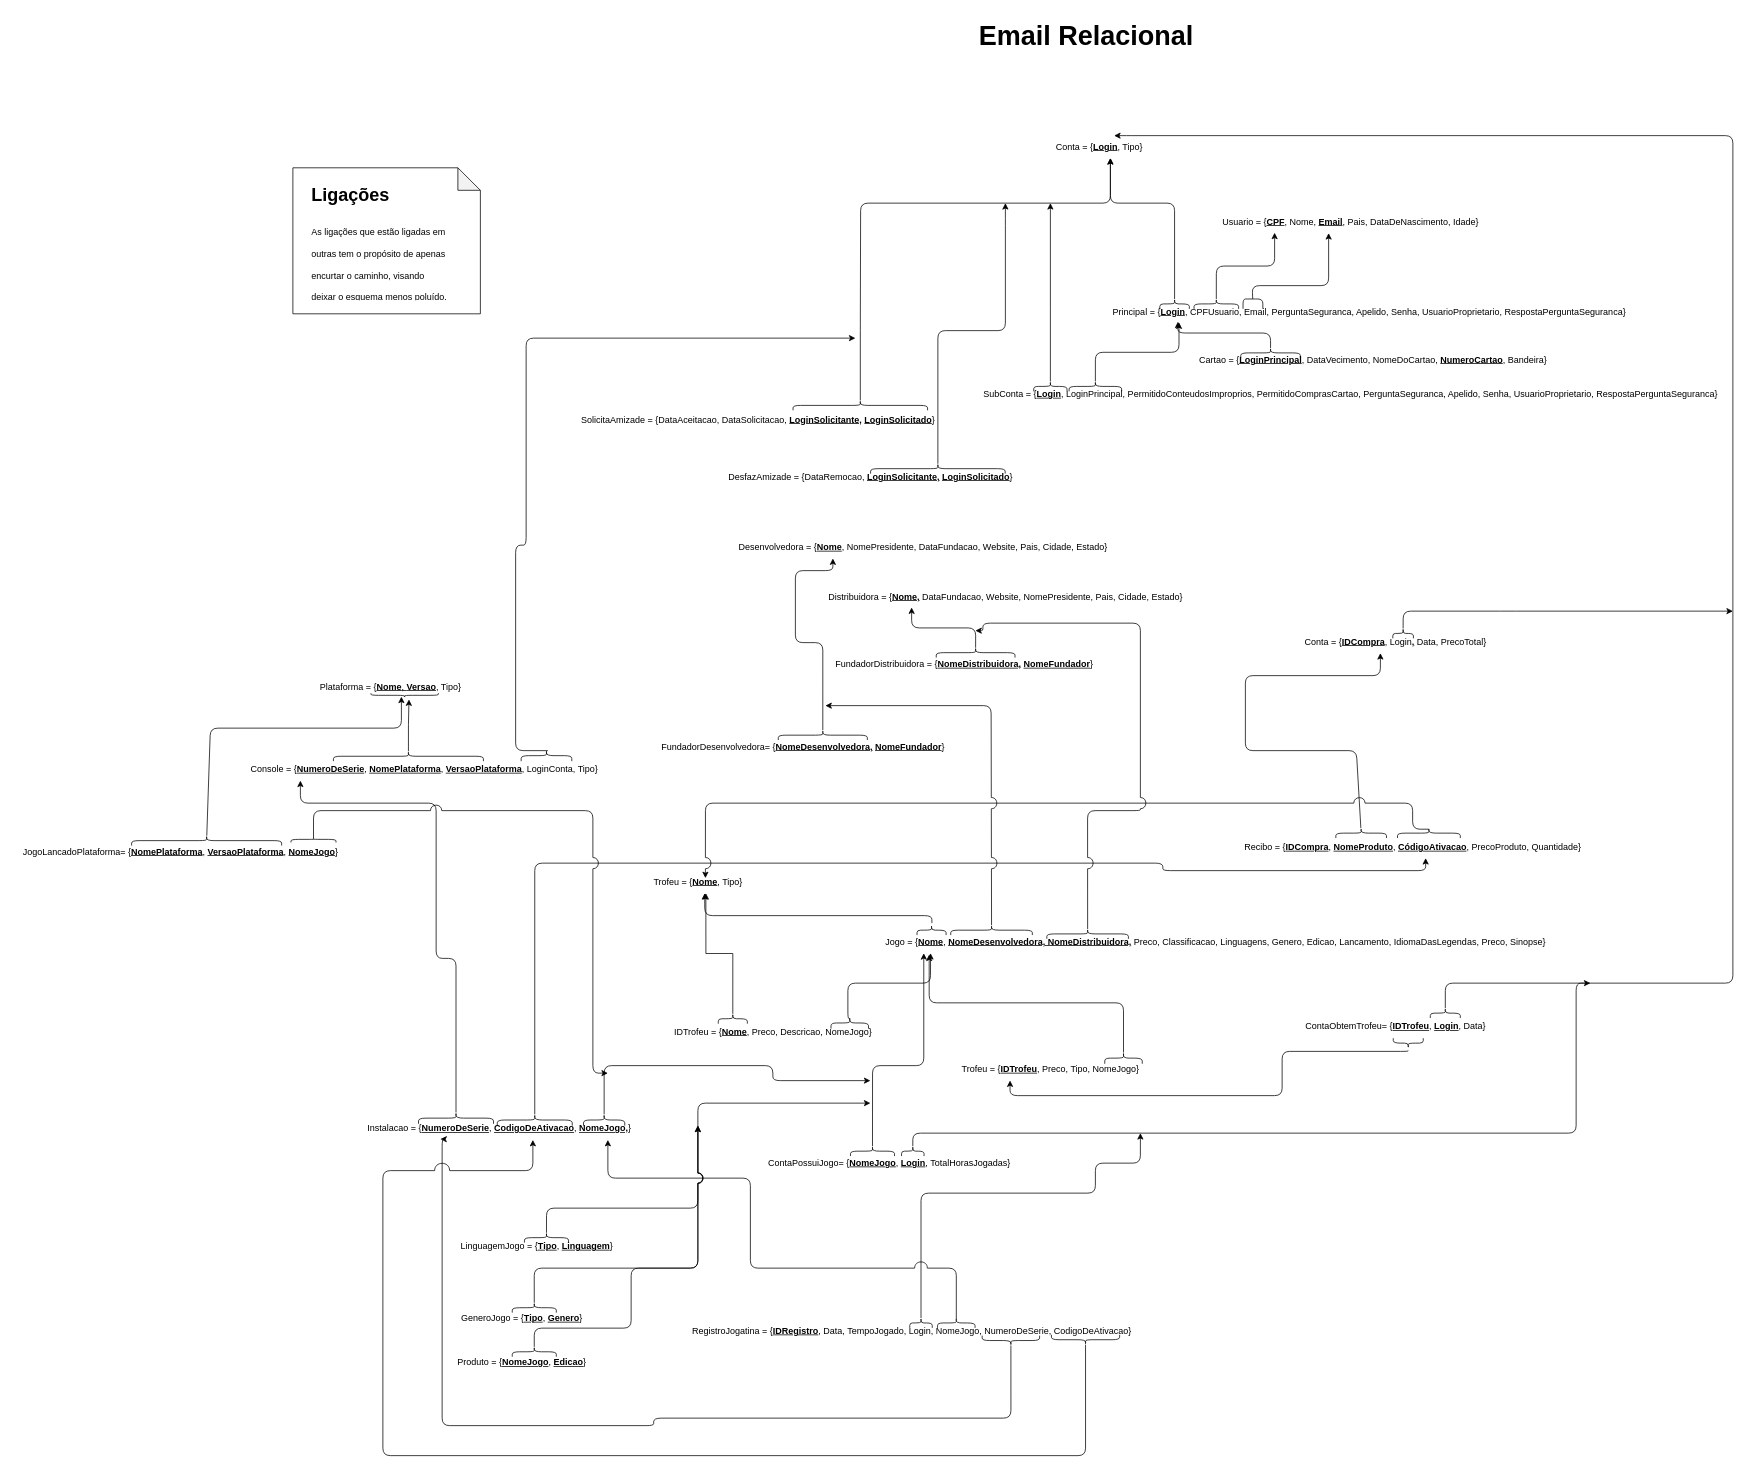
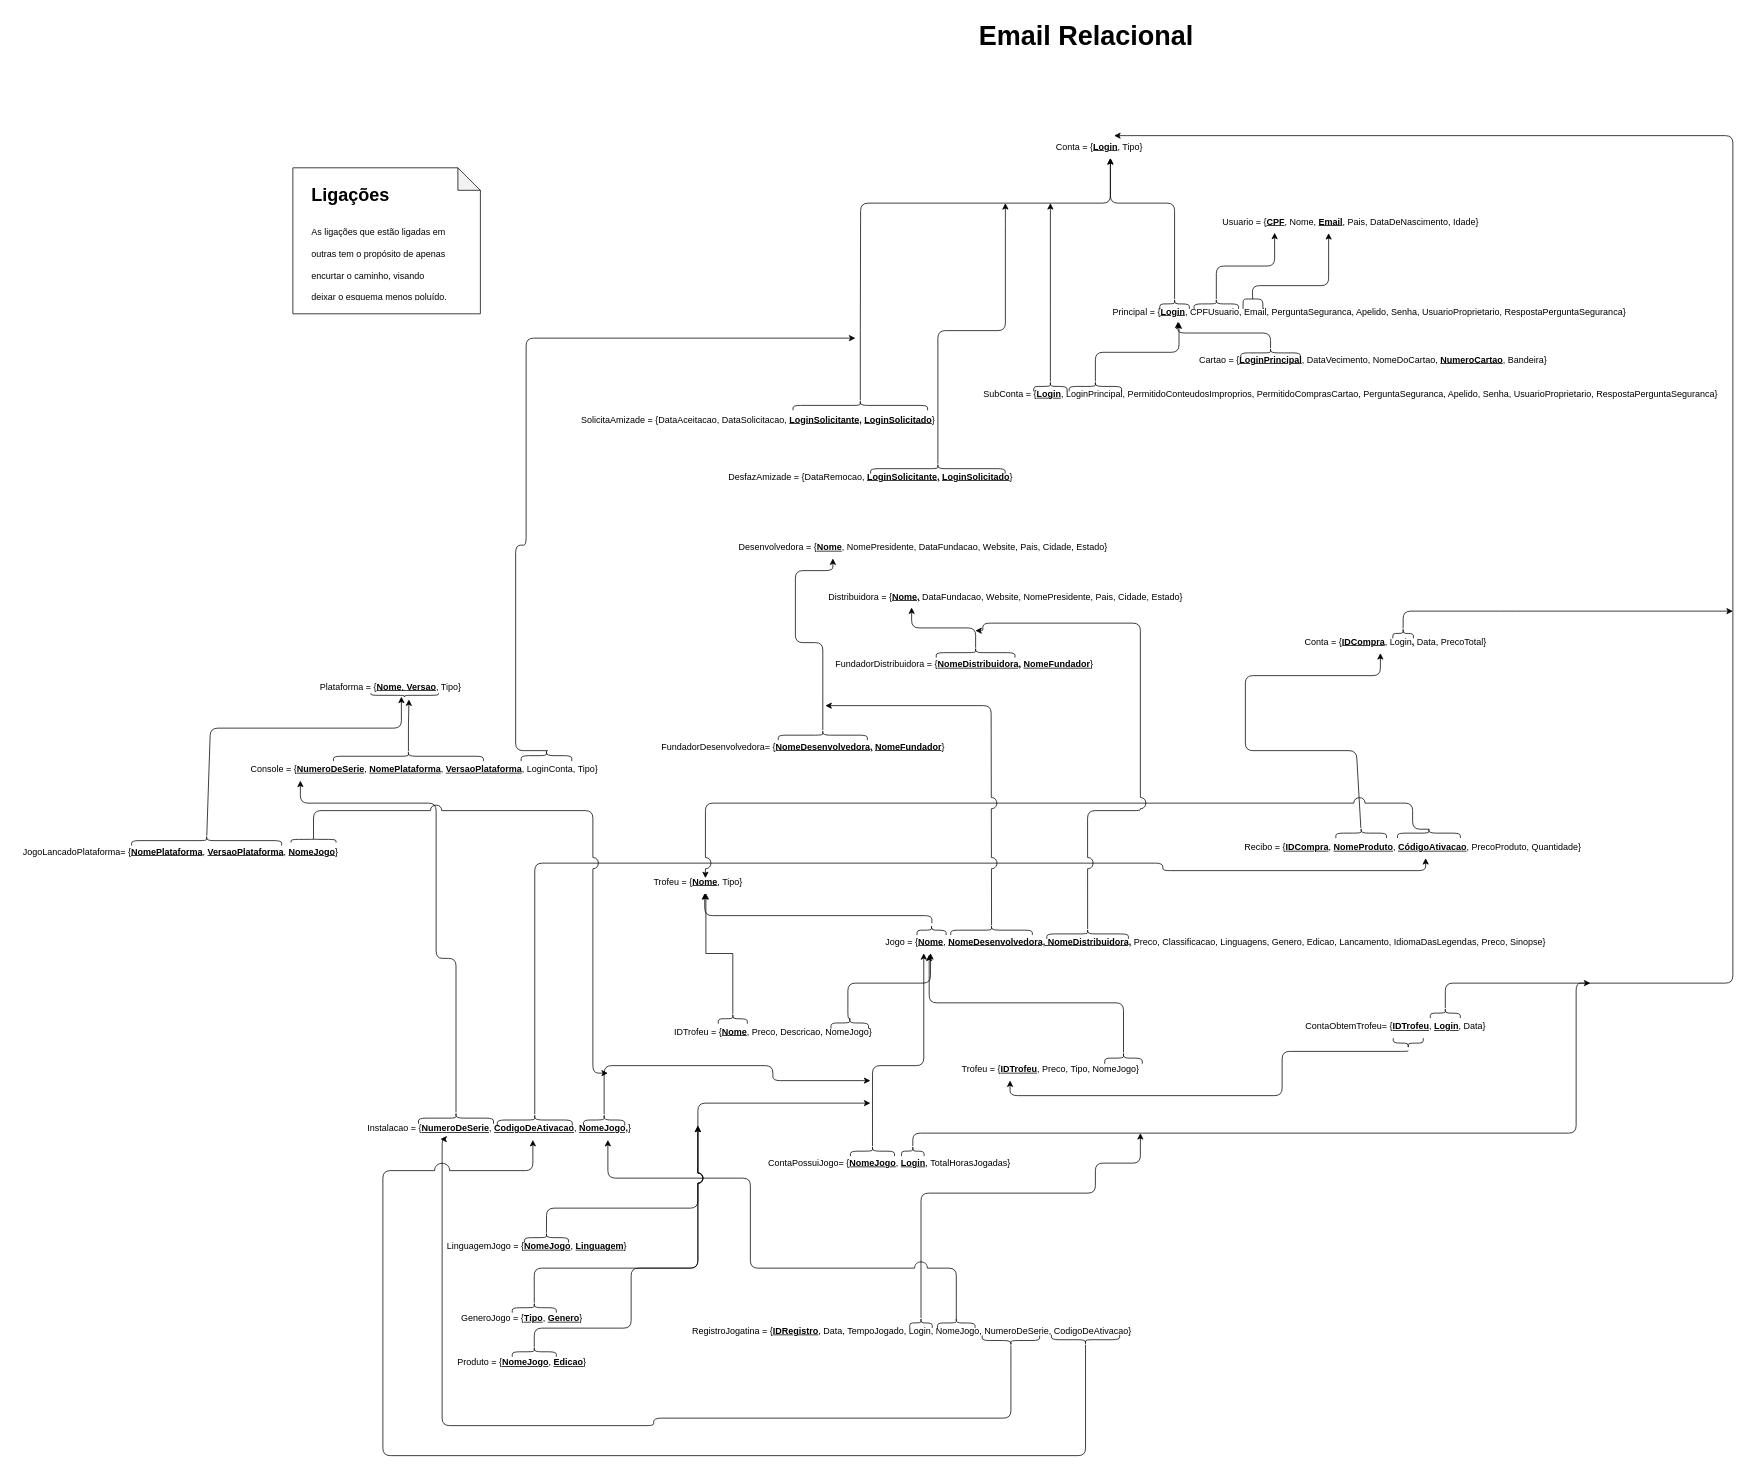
node "LinguagemJogo = {Tipo, Linguagem}": label "LinguagemJogo = {Tipo, Linguagem}" -> "LinguagemJogo = {NomeJogo, Linguagem}"
